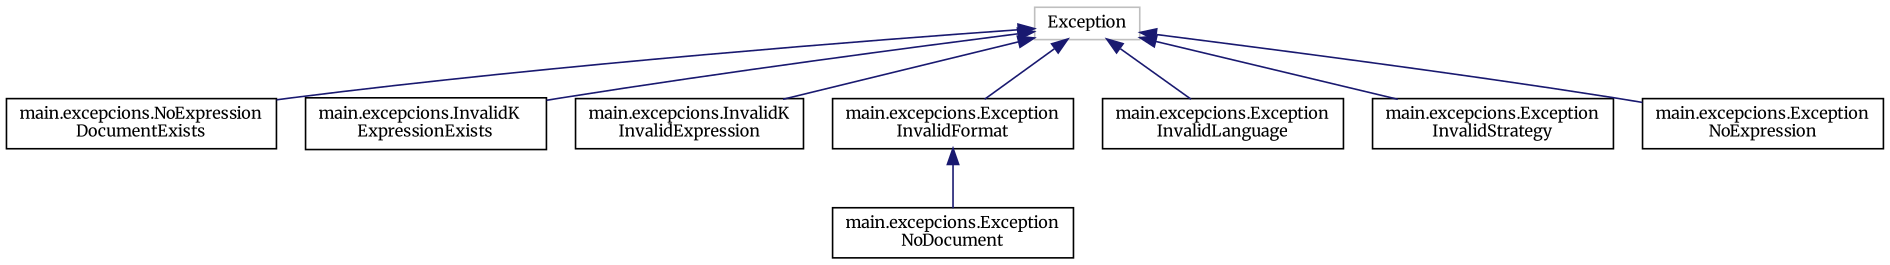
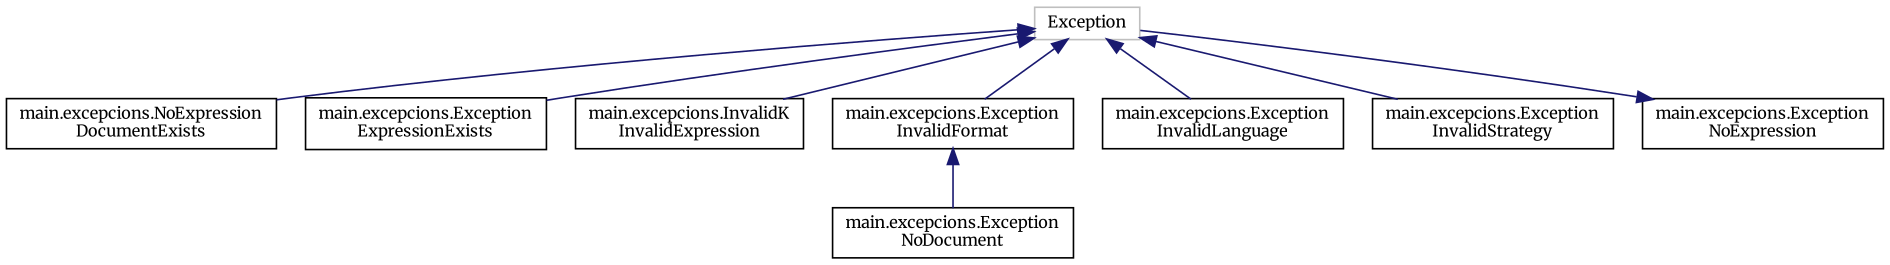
edge "main.excepcions.Exception NoExpression" -> "Exception": reversed
node "main.excepcions.InvalidK ExpressionExists": label "main.excepcions.InvalidK ExpressionExists" -> "main.excepcions.Exception ExpressionExists"
